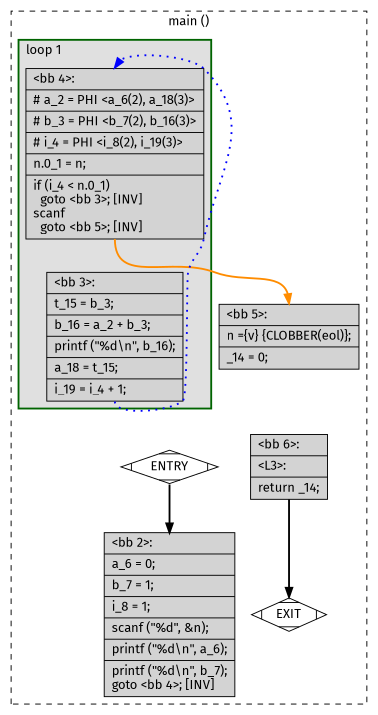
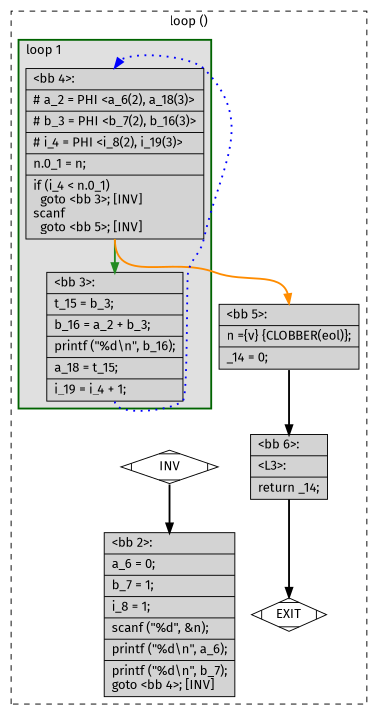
cluster "main ()": label "main ()" -> "loop ()"
edge "<bb 4>:" -> "<bb 3>:": added
edge "<bb 5>:" -> "<bb 6>:": added
node "ENTRY": label "ENTRY" -> "INV"
